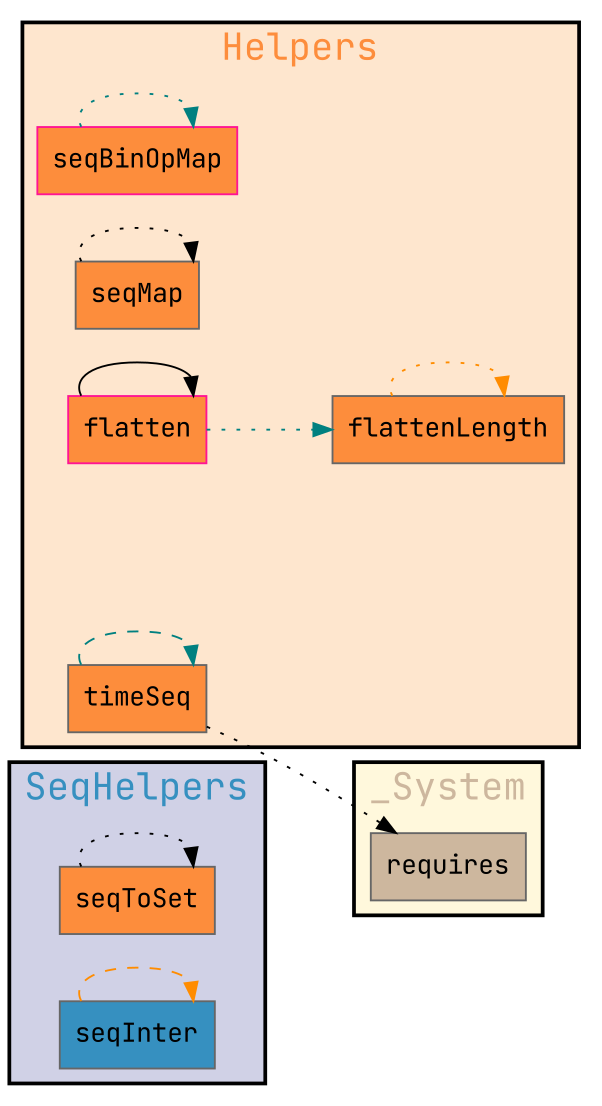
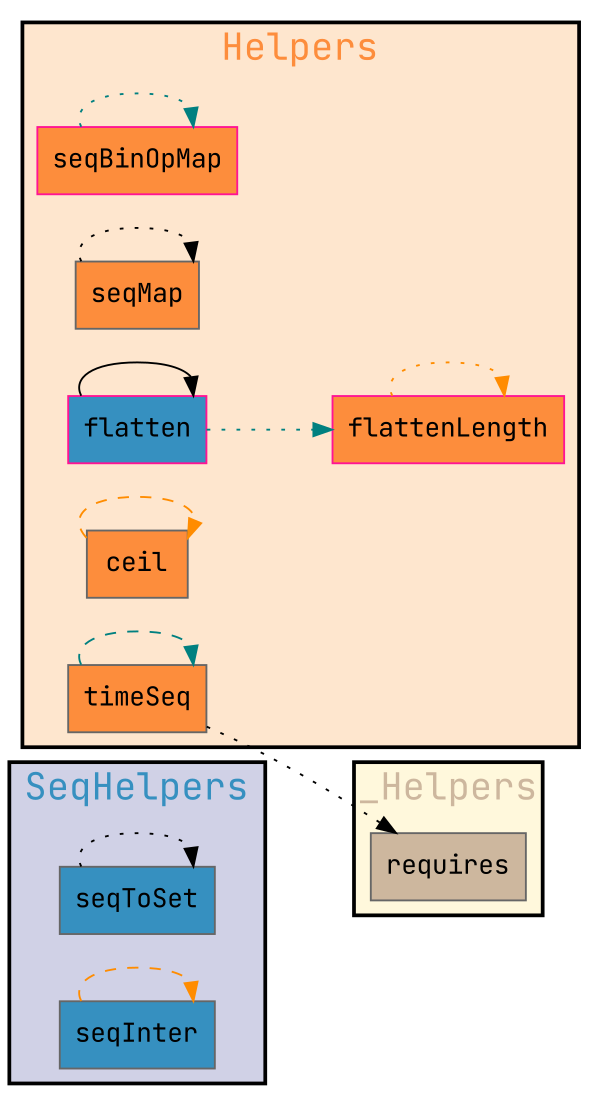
node "flatten": fillcolor #fd8d3c -> #3690c0
node "flattenLength": color gray40 -> deeppink
node "ceil": added
cluster "_System": label "_System" -> "_Helpers"
node "seqToSet": fillcolor #fd8d3c -> #3690c0
